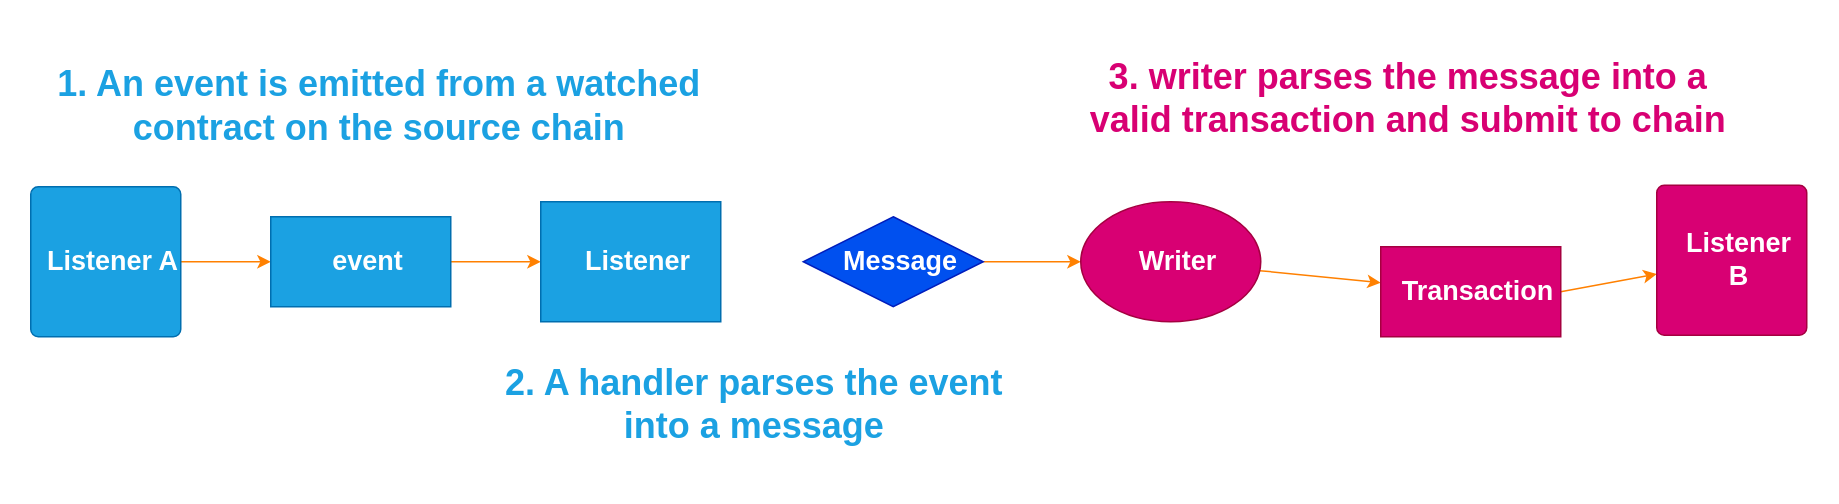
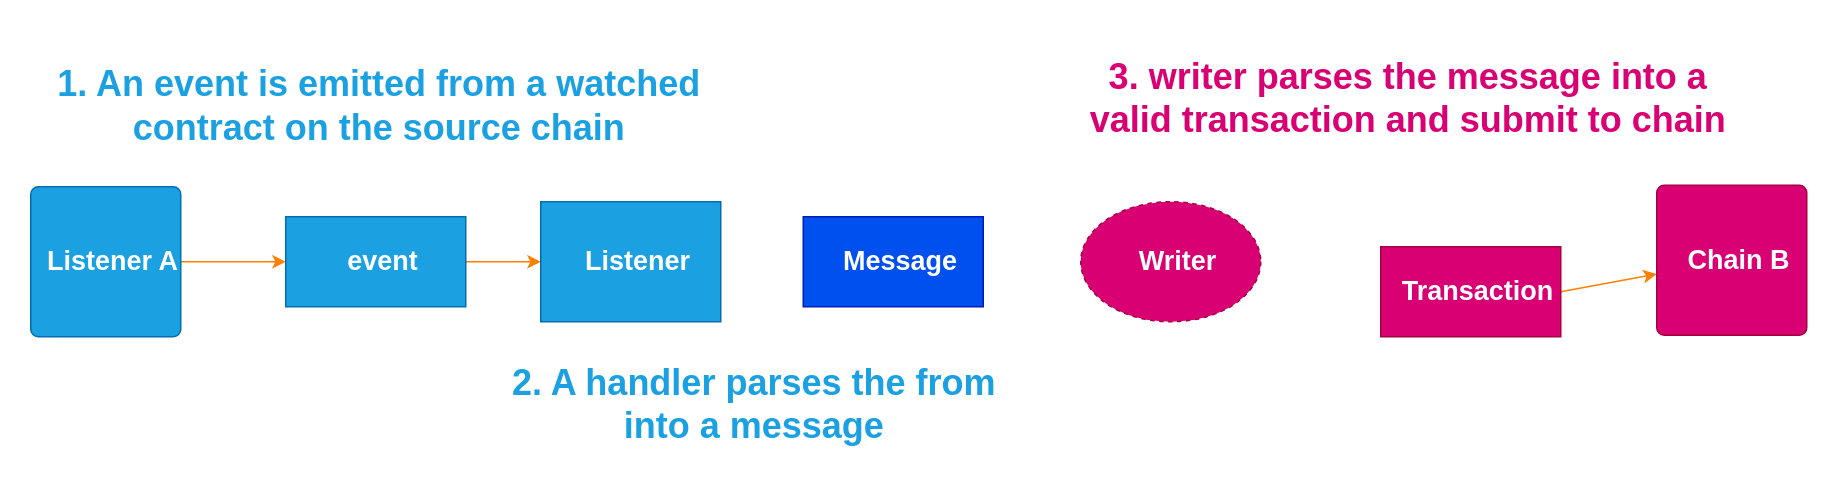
node "Listener B": label "Listener B" -> "Chain B"
node "event": moved (361, 262) -> (376, 262)
node "Message": shape diamond -> rectangle
edge "Message" -> "Writer": removed
node "Writer": style solid -> dashed
edge "Writer" -> "Transaction": removed
node "2. A handler parses the event into a message": label "2. A handler parses the event into a message" -> "2. A handler parses the from into a message"
